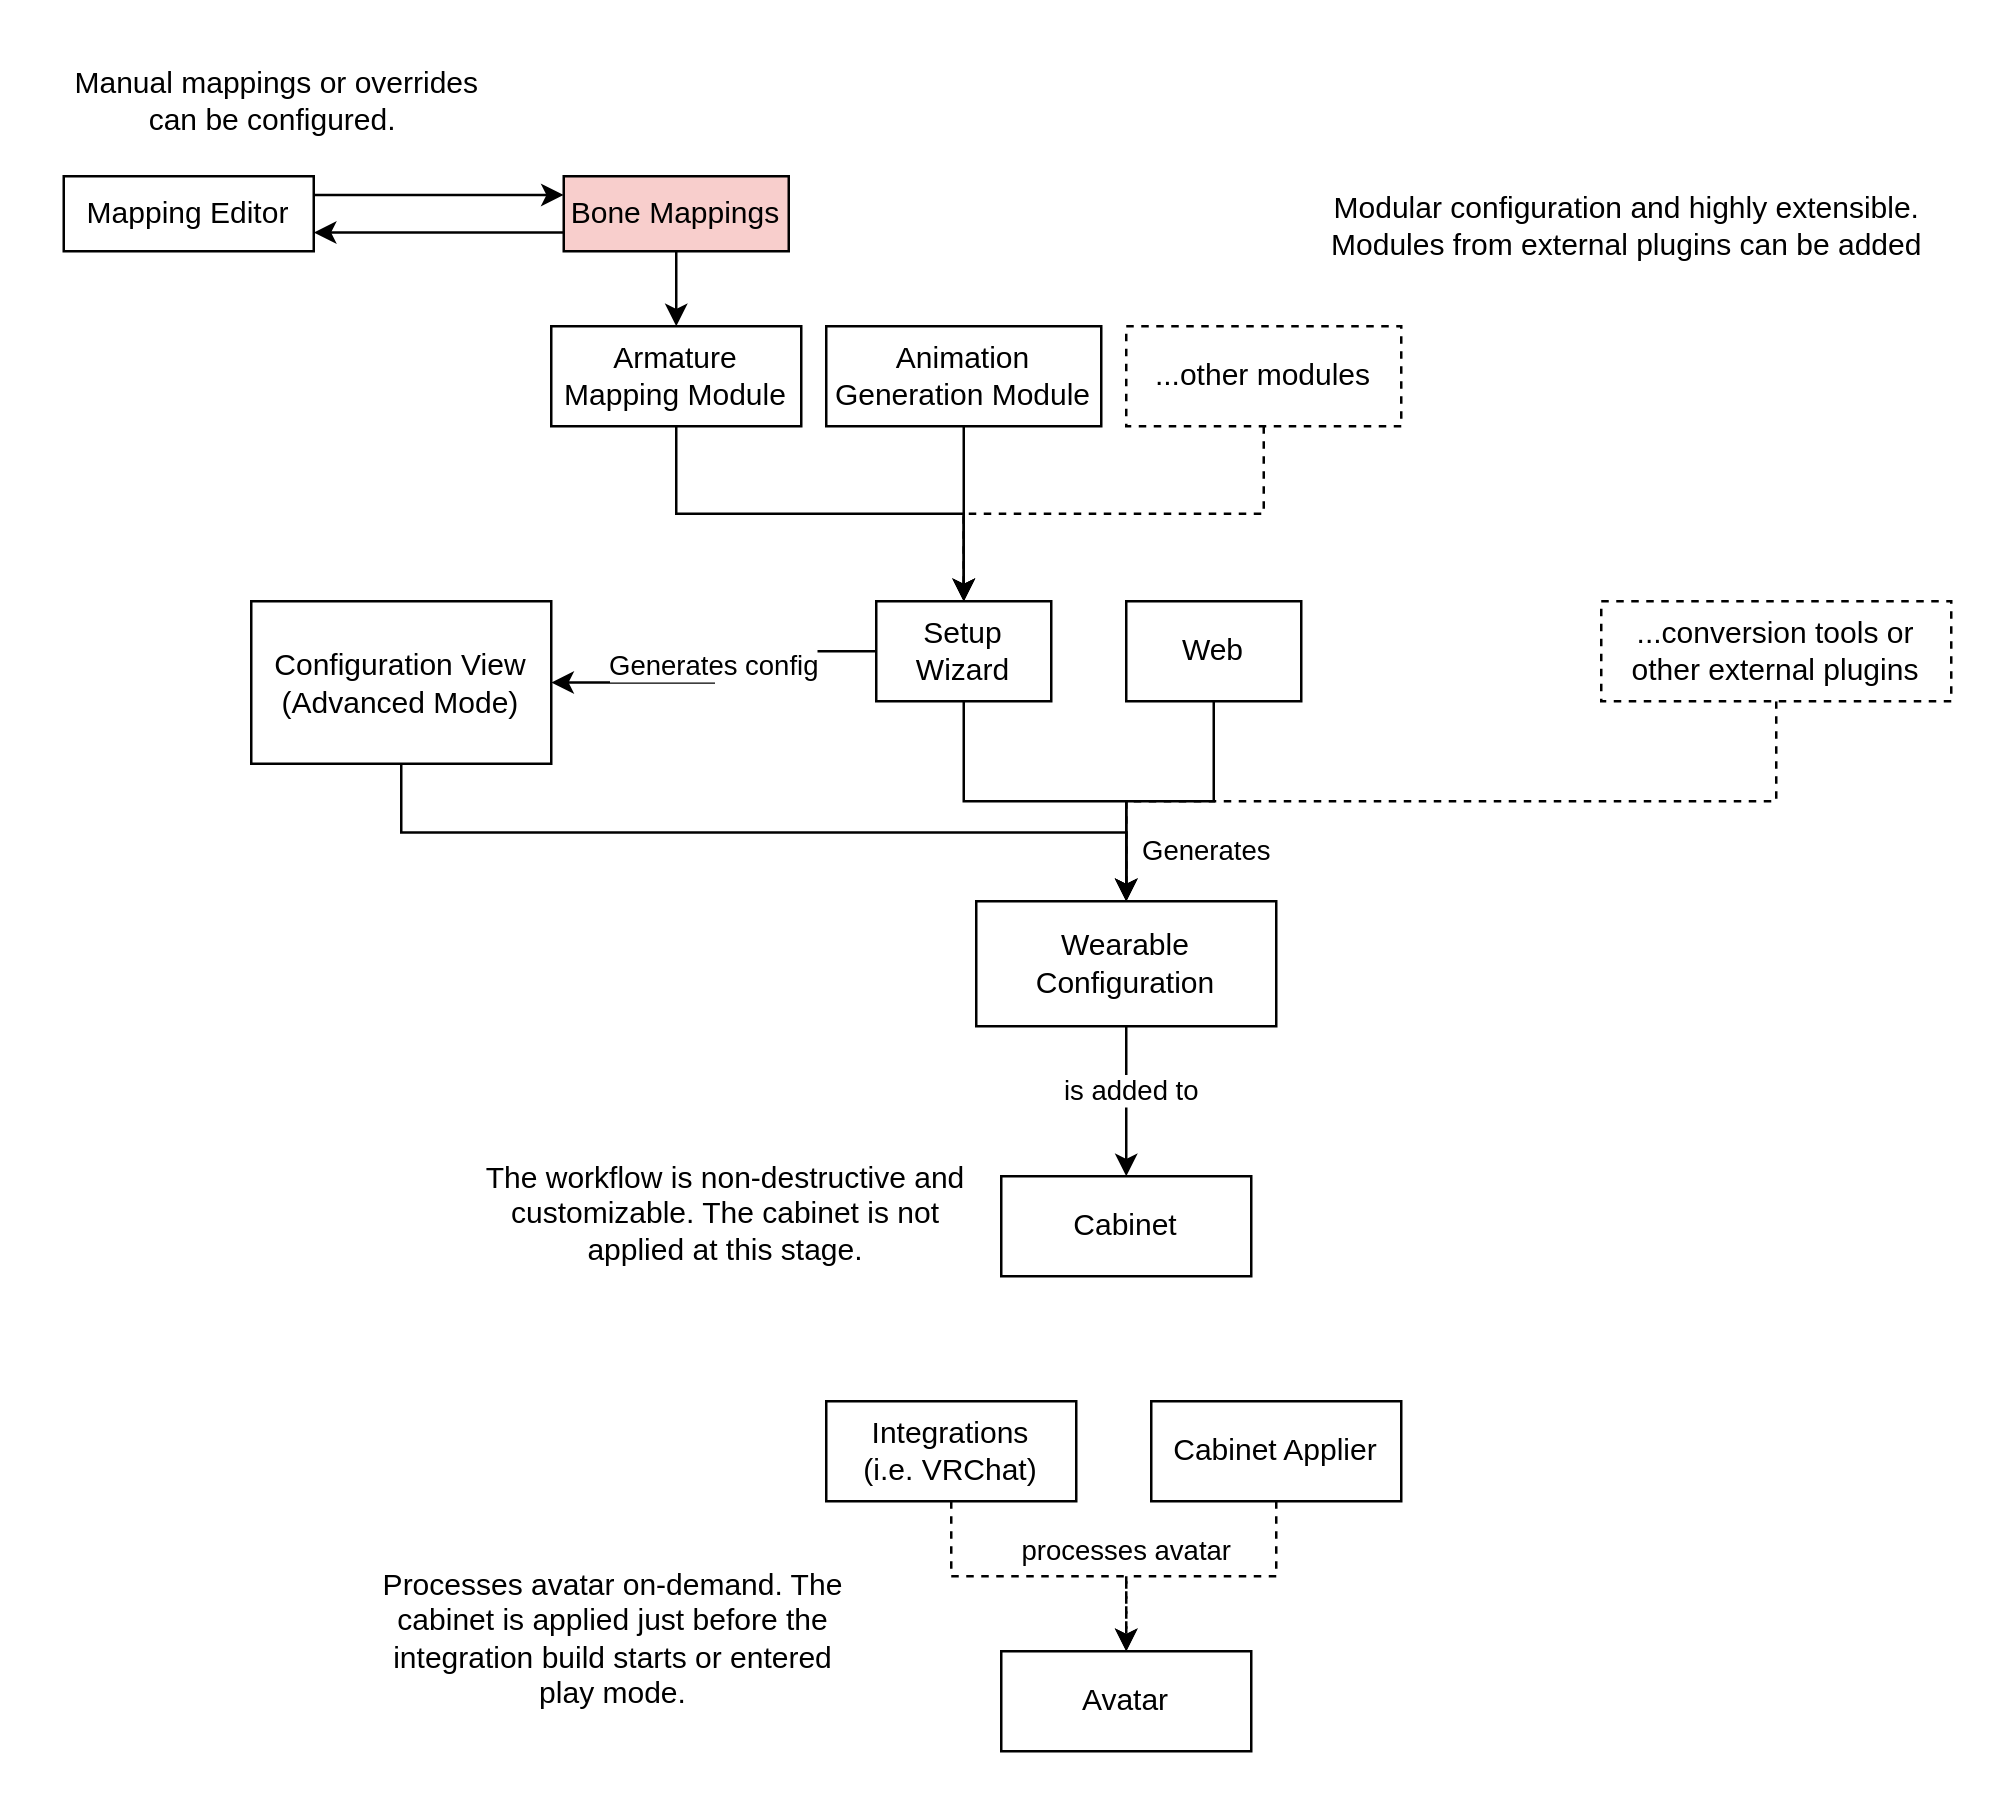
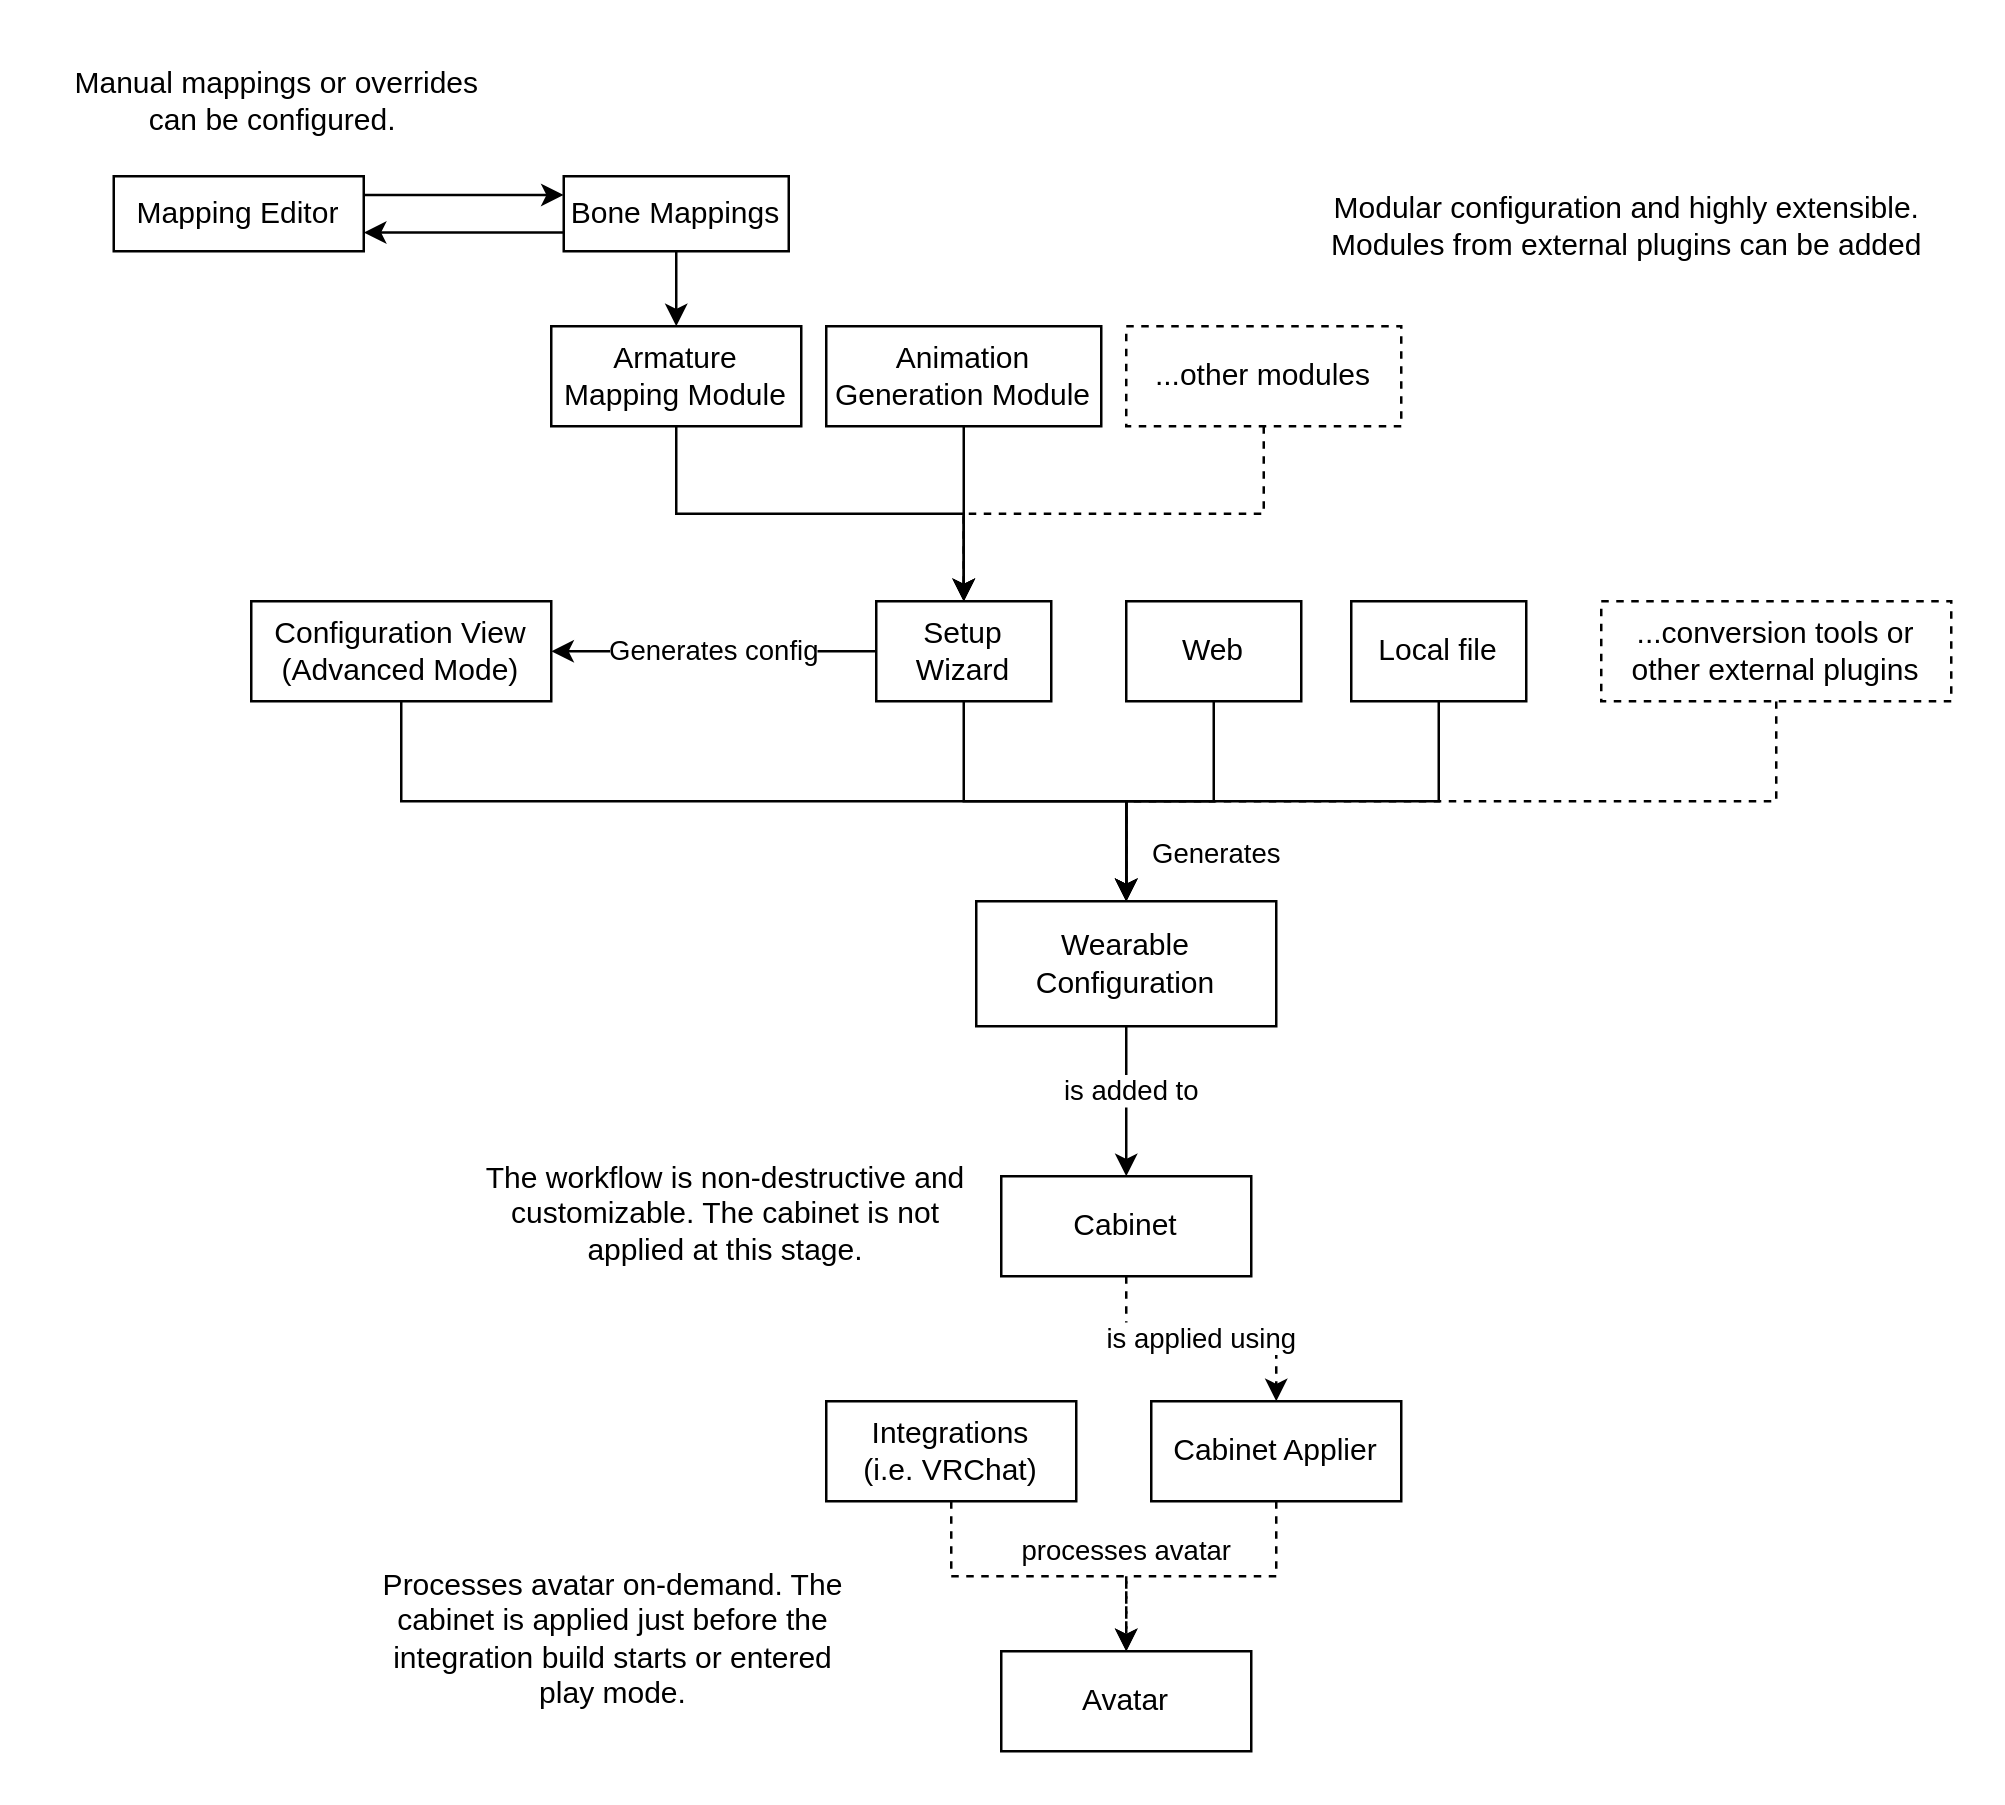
node "Mapping Editor": moved (189, 214) -> (239, 214)
node "Bone Mappings": fillcolor #f8cecc -> #ffffff
node "Local file": added
node "Configuration View (Advanced Mode)": size 300x163 -> 300x100
edge "Local file" -> "Wearable Configuration": added
edge "Cabinet" -> "Cabinet Applier": added, label "is applied using"
